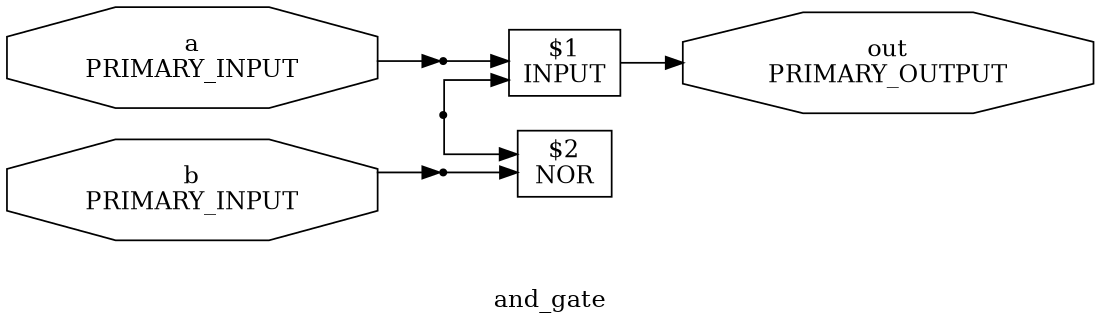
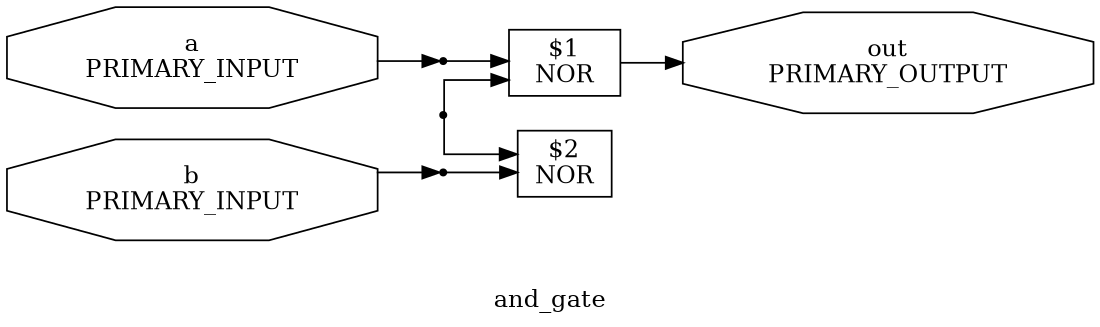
node "$1 INPUT": label "$1 INPUT" -> "$1 NOR"
